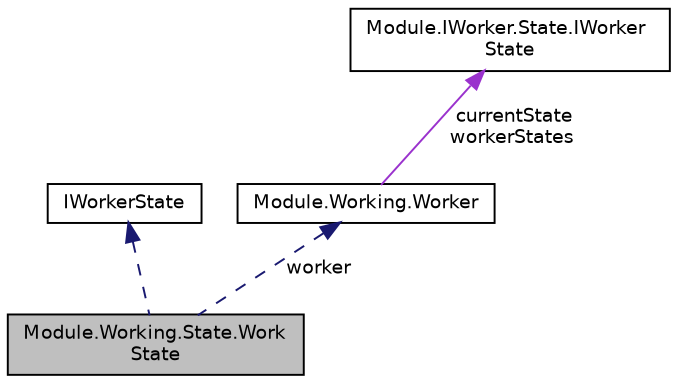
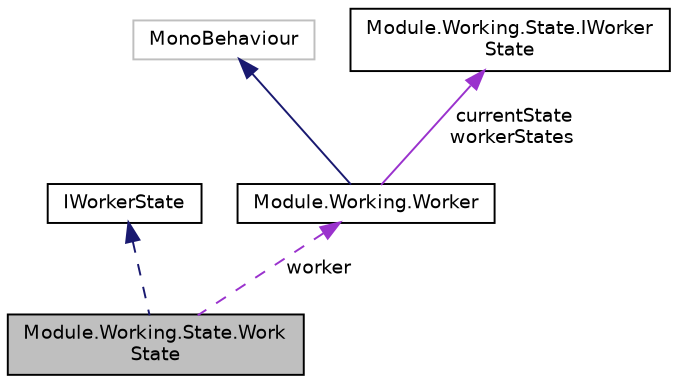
node "MonoBehaviour": added
node "Module.IWorker.State.IWorker State": label "Module.IWorker.State.IWorker State" -> "Module.Working.State.IWorker State"
edge "Module.Working.State.Work State" -> "Module.Working.Worker": color midnightblue -> darkorchid3
